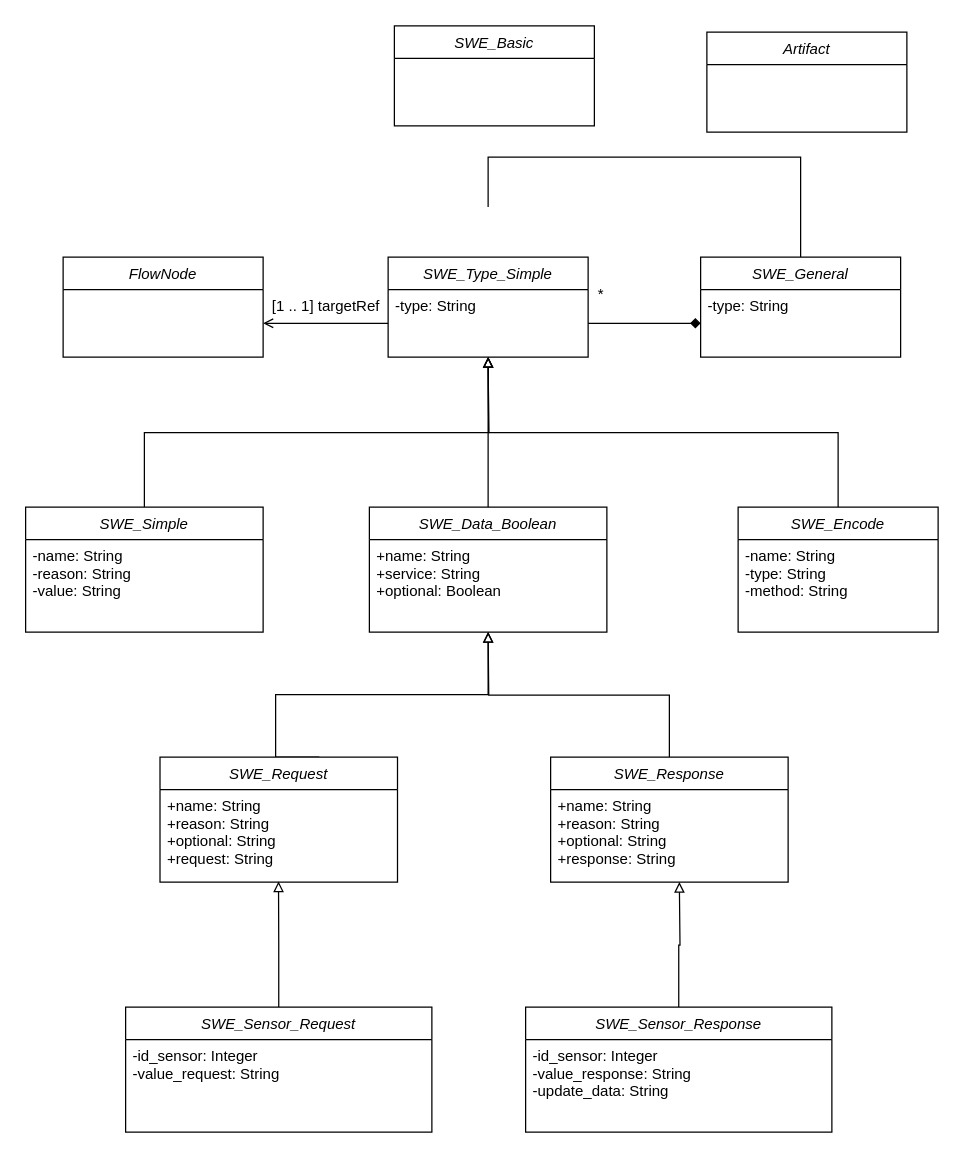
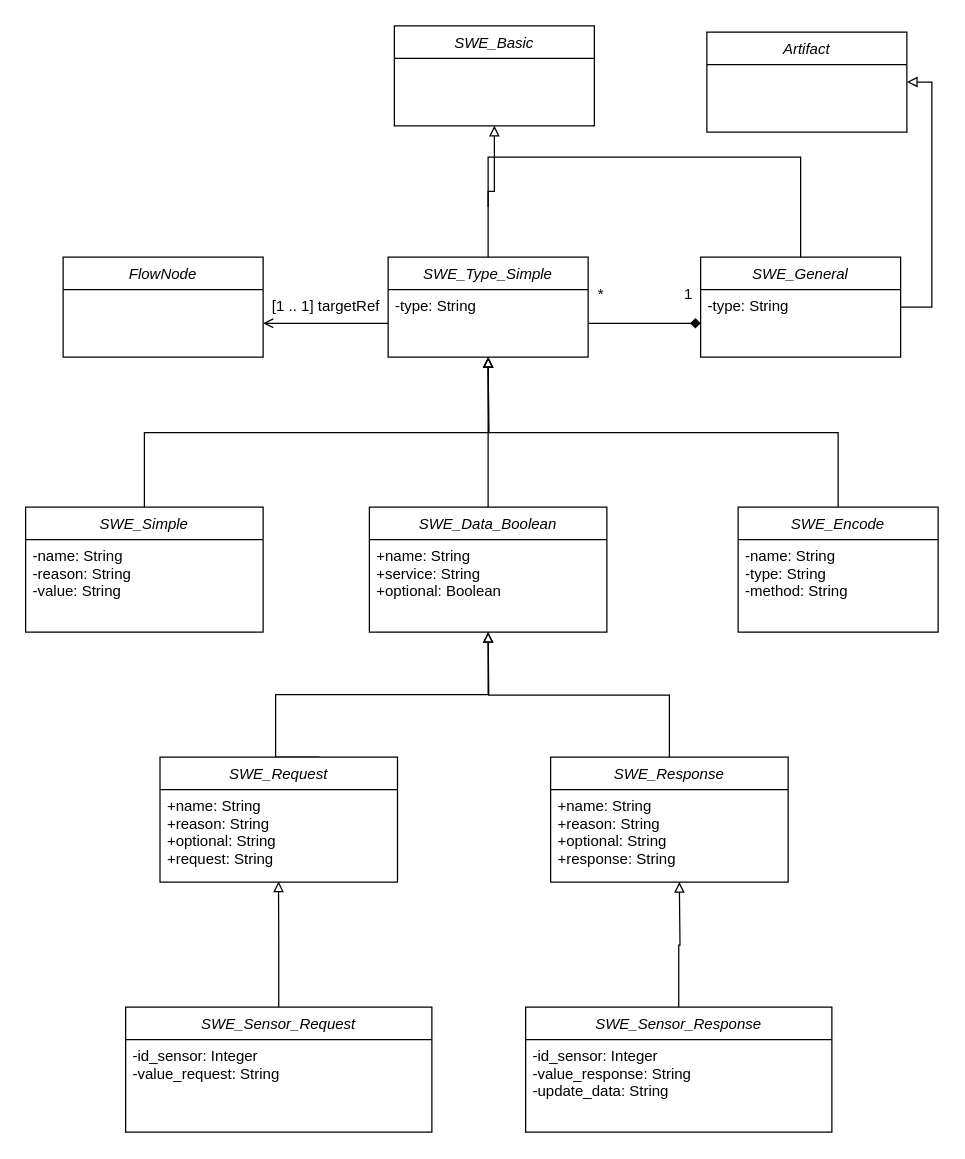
edge "SWE_Type_Simple" -> "SWE_Basic": added
edge "SWE_General" -> "Artifact": added
node "1": added
